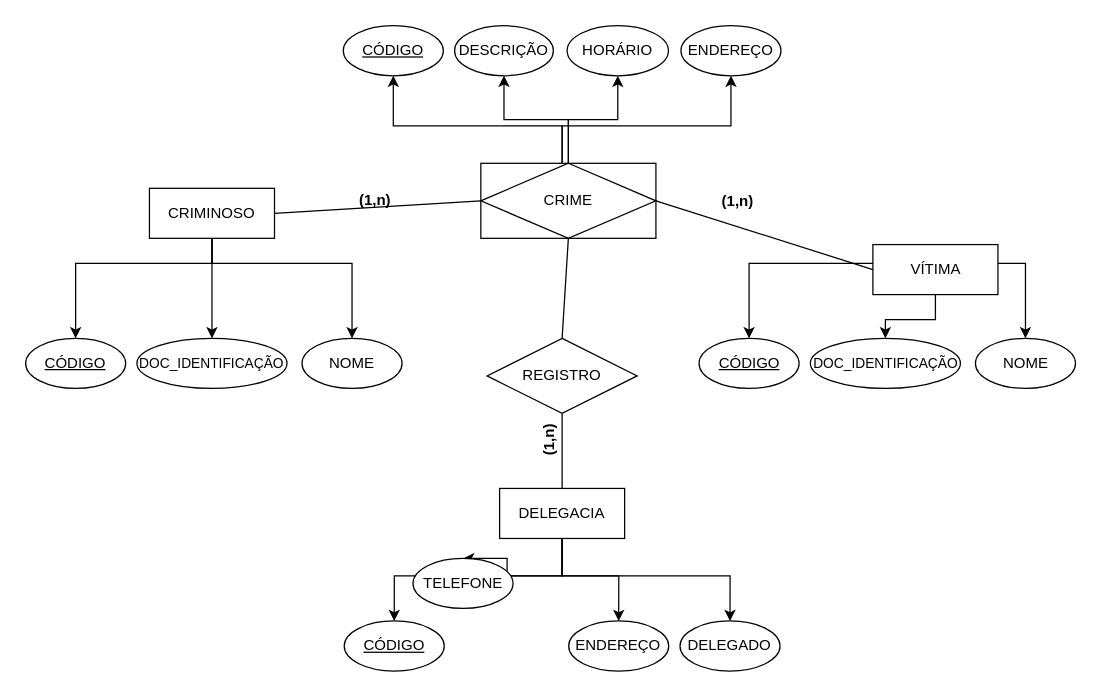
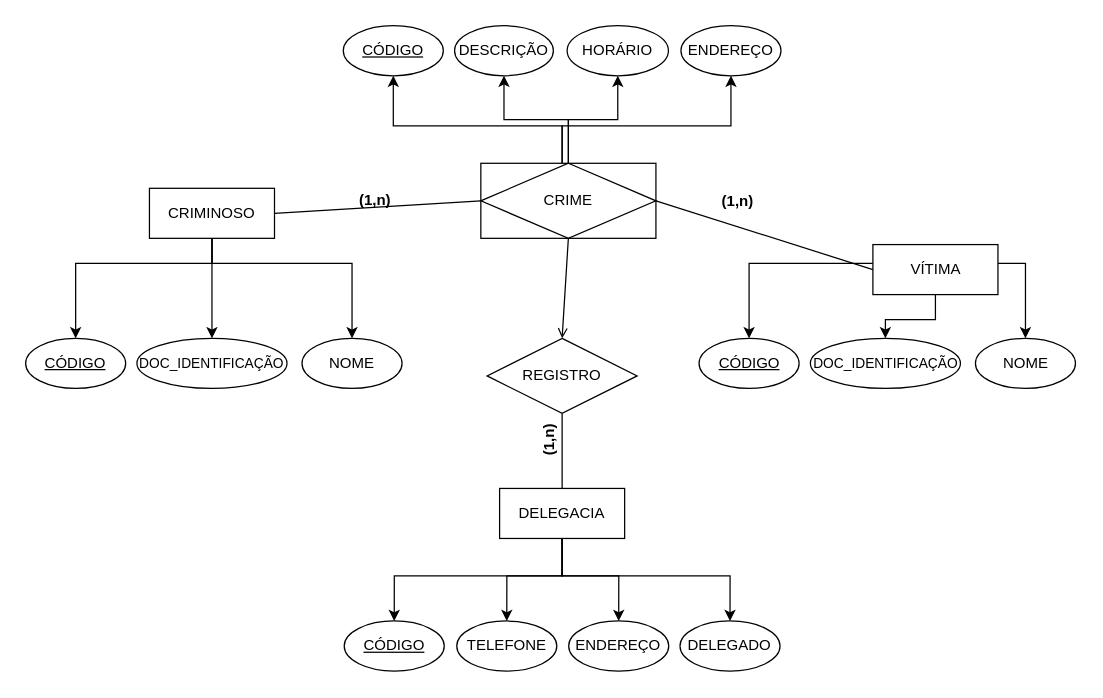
edge "CRIME" -- "REGISTRO": arrowhead none -> open
node "TELEFONE": moved (463, 583) -> (507, 646)
